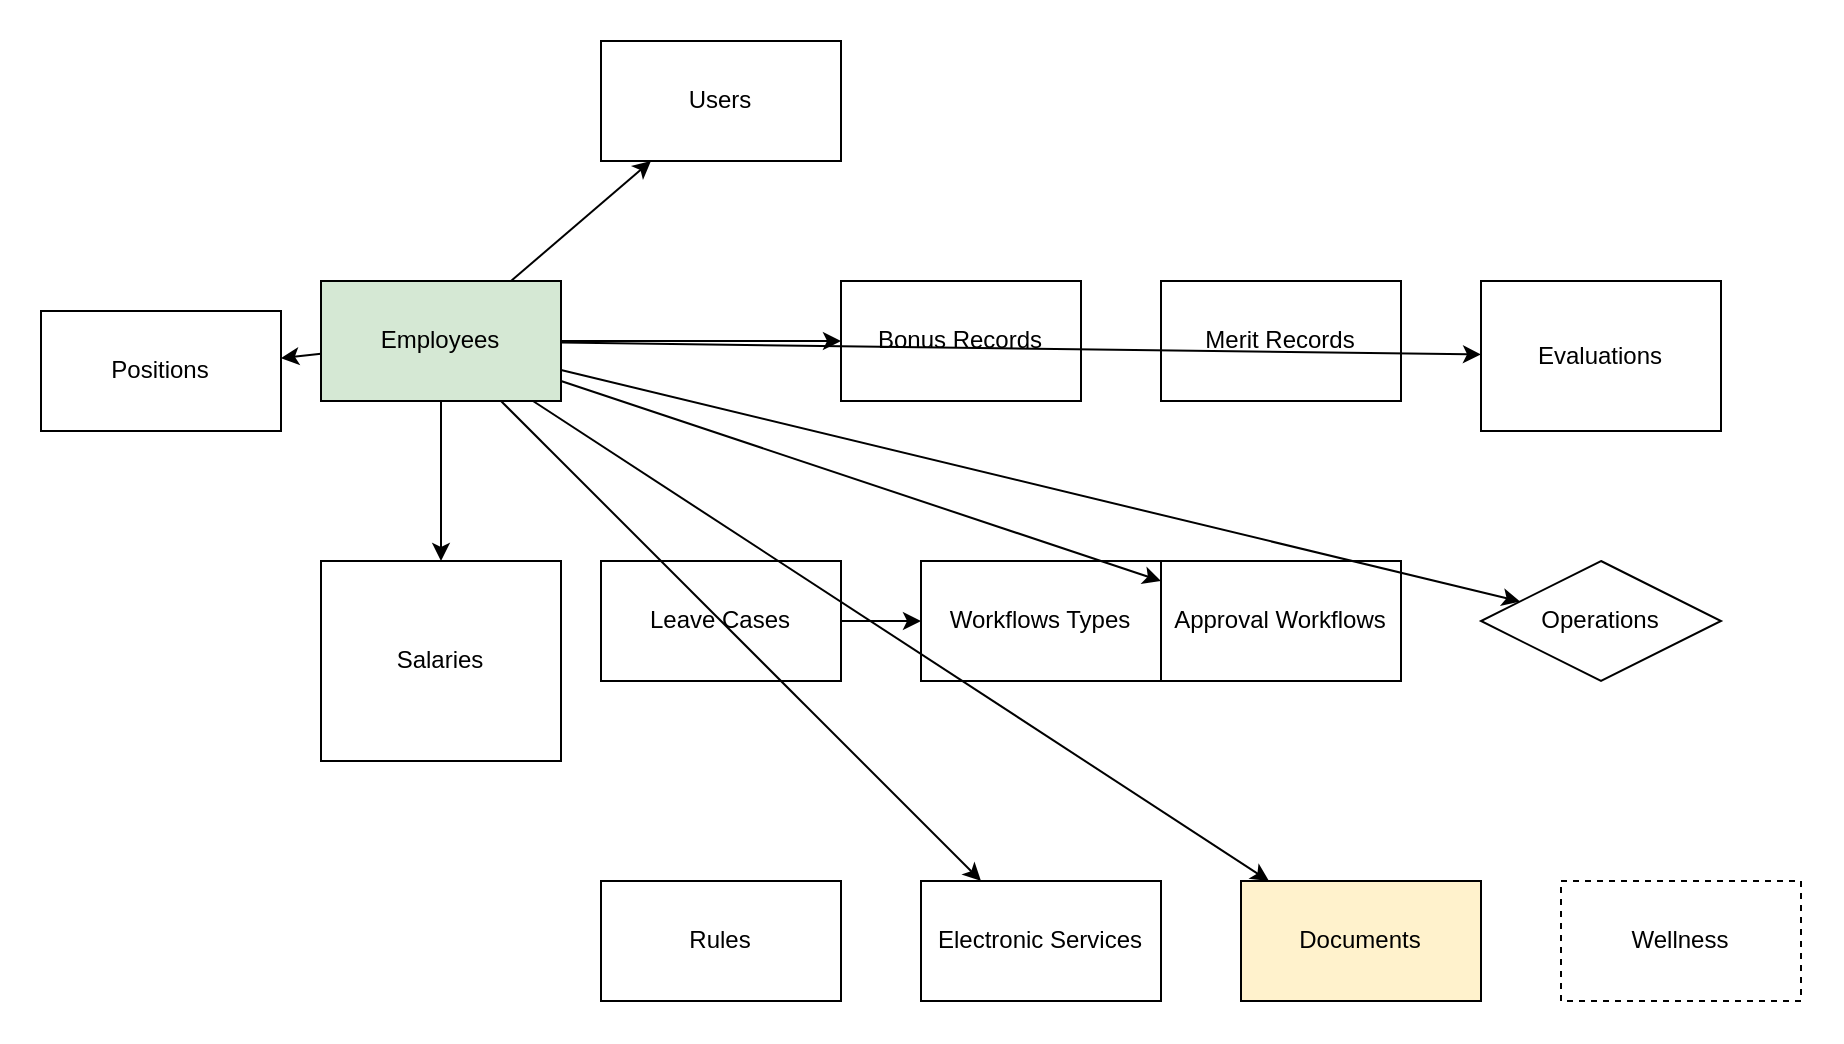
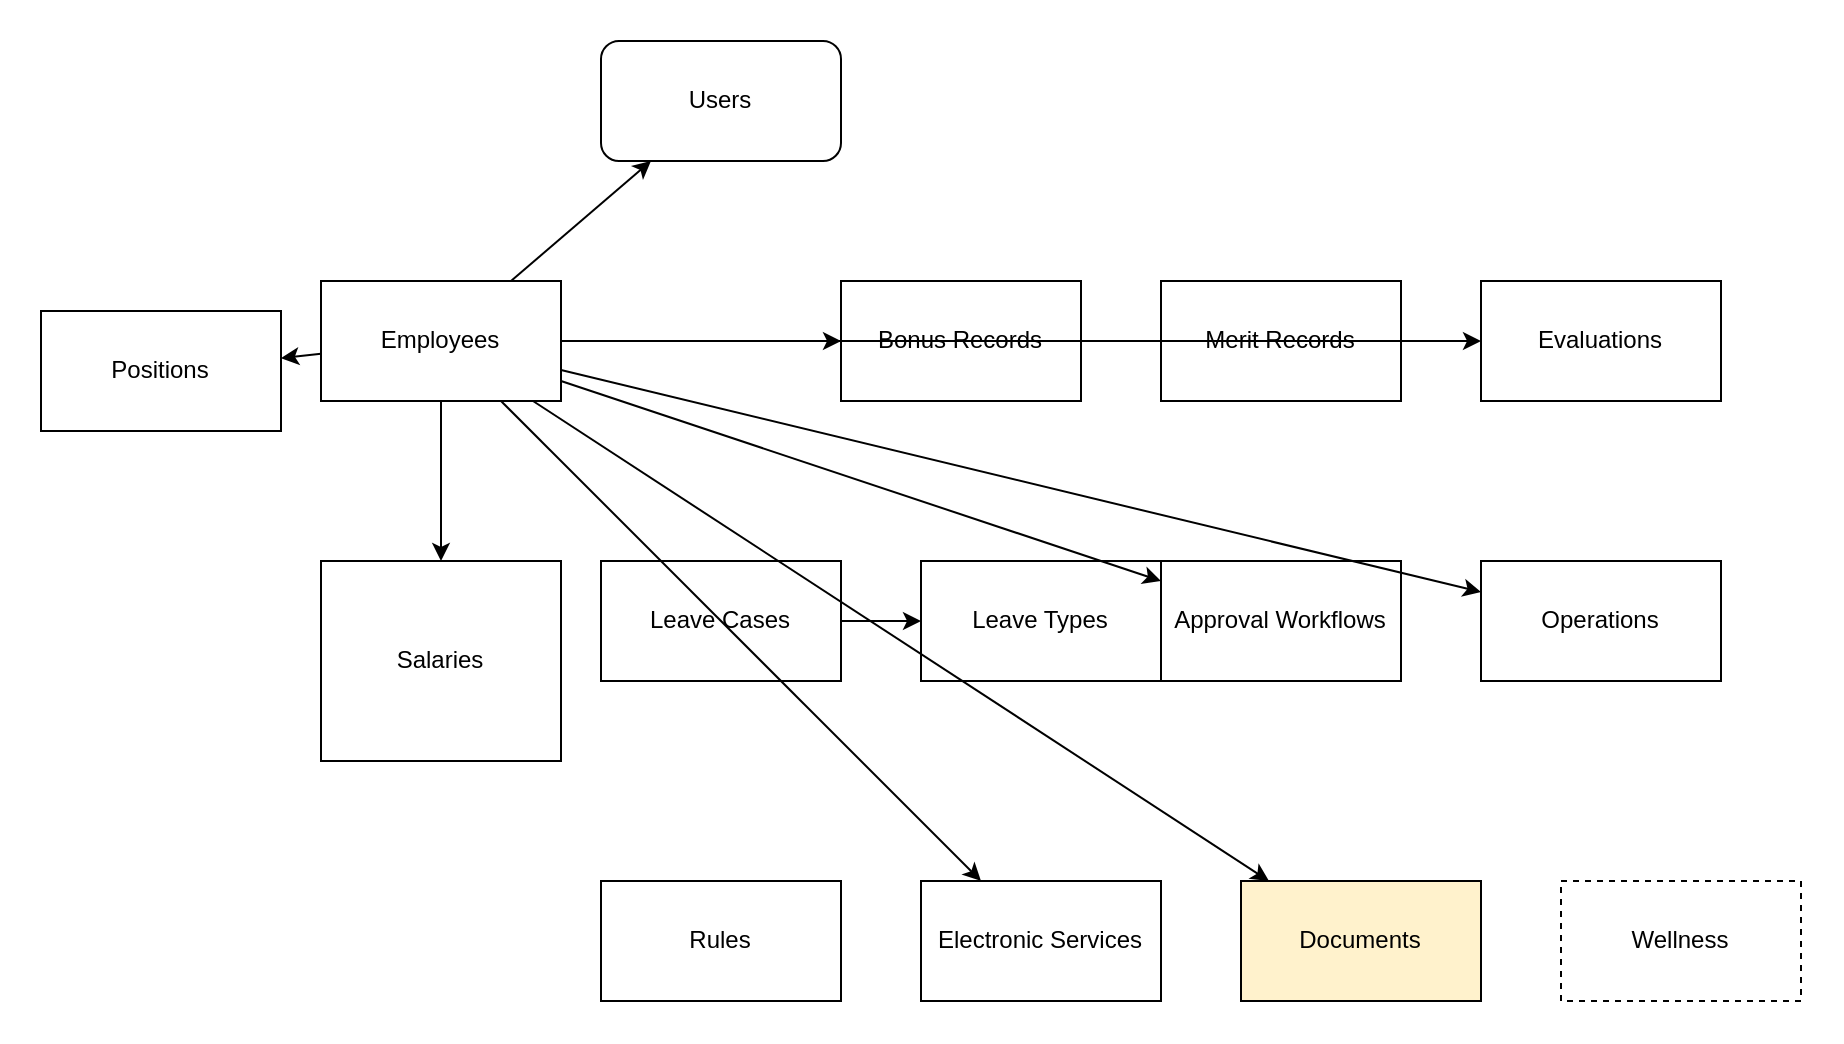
node "Users": shape rectangle -> rounded rectangle
node "Employees": fillcolor #d5e8d4 -> #ffffff
node "Evaluations": size 240x150 -> 240x120
node "Workflows Types": label "Workflows Types" -> "Leave Types"
node "Operations": shape diamond -> rectangle
